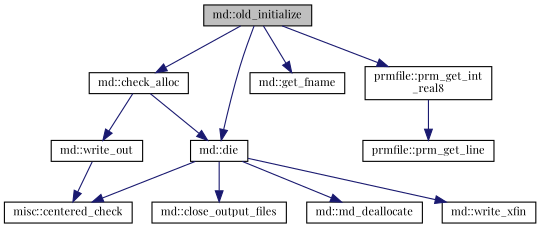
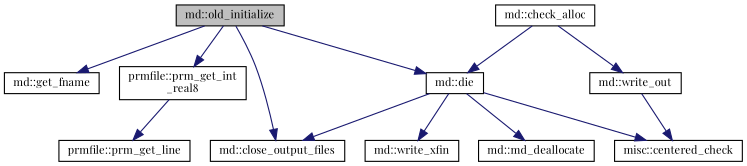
edge "md::old_initialize" -> "md::check_alloc": now "md::old_initialize" -> "md::close_output_files"
